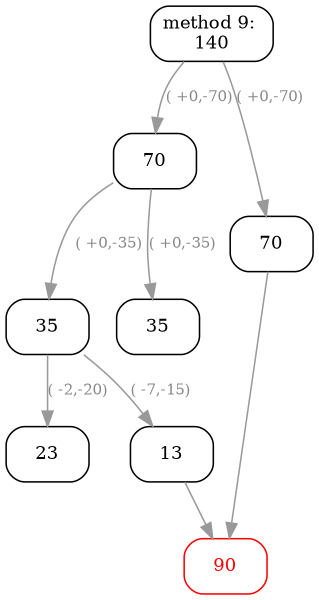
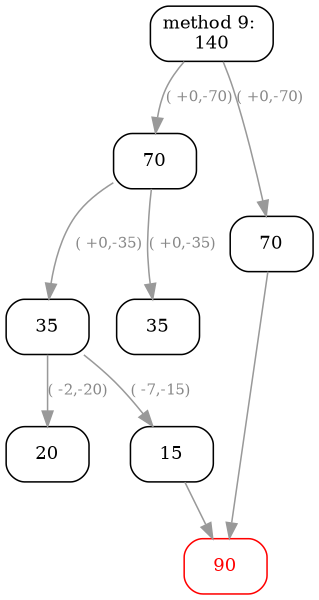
node "23": label "23" -> "20"
node "13": label "13" -> "15"
